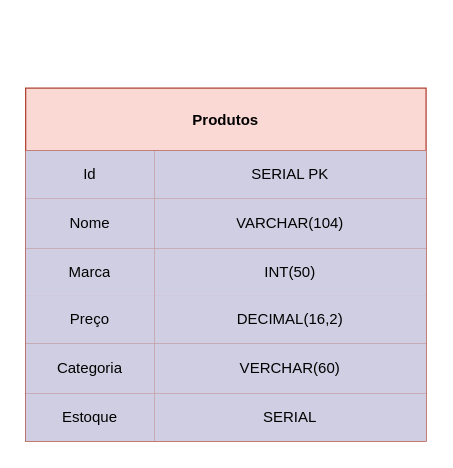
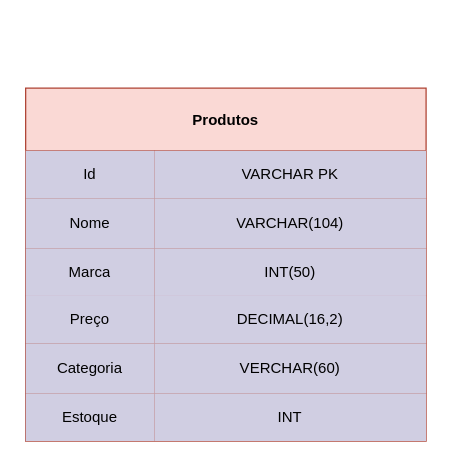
node "SERIAL PK": label "SERIAL PK" -> "VARCHAR PK"
node "SERIAL": label "SERIAL" -> "INT"
